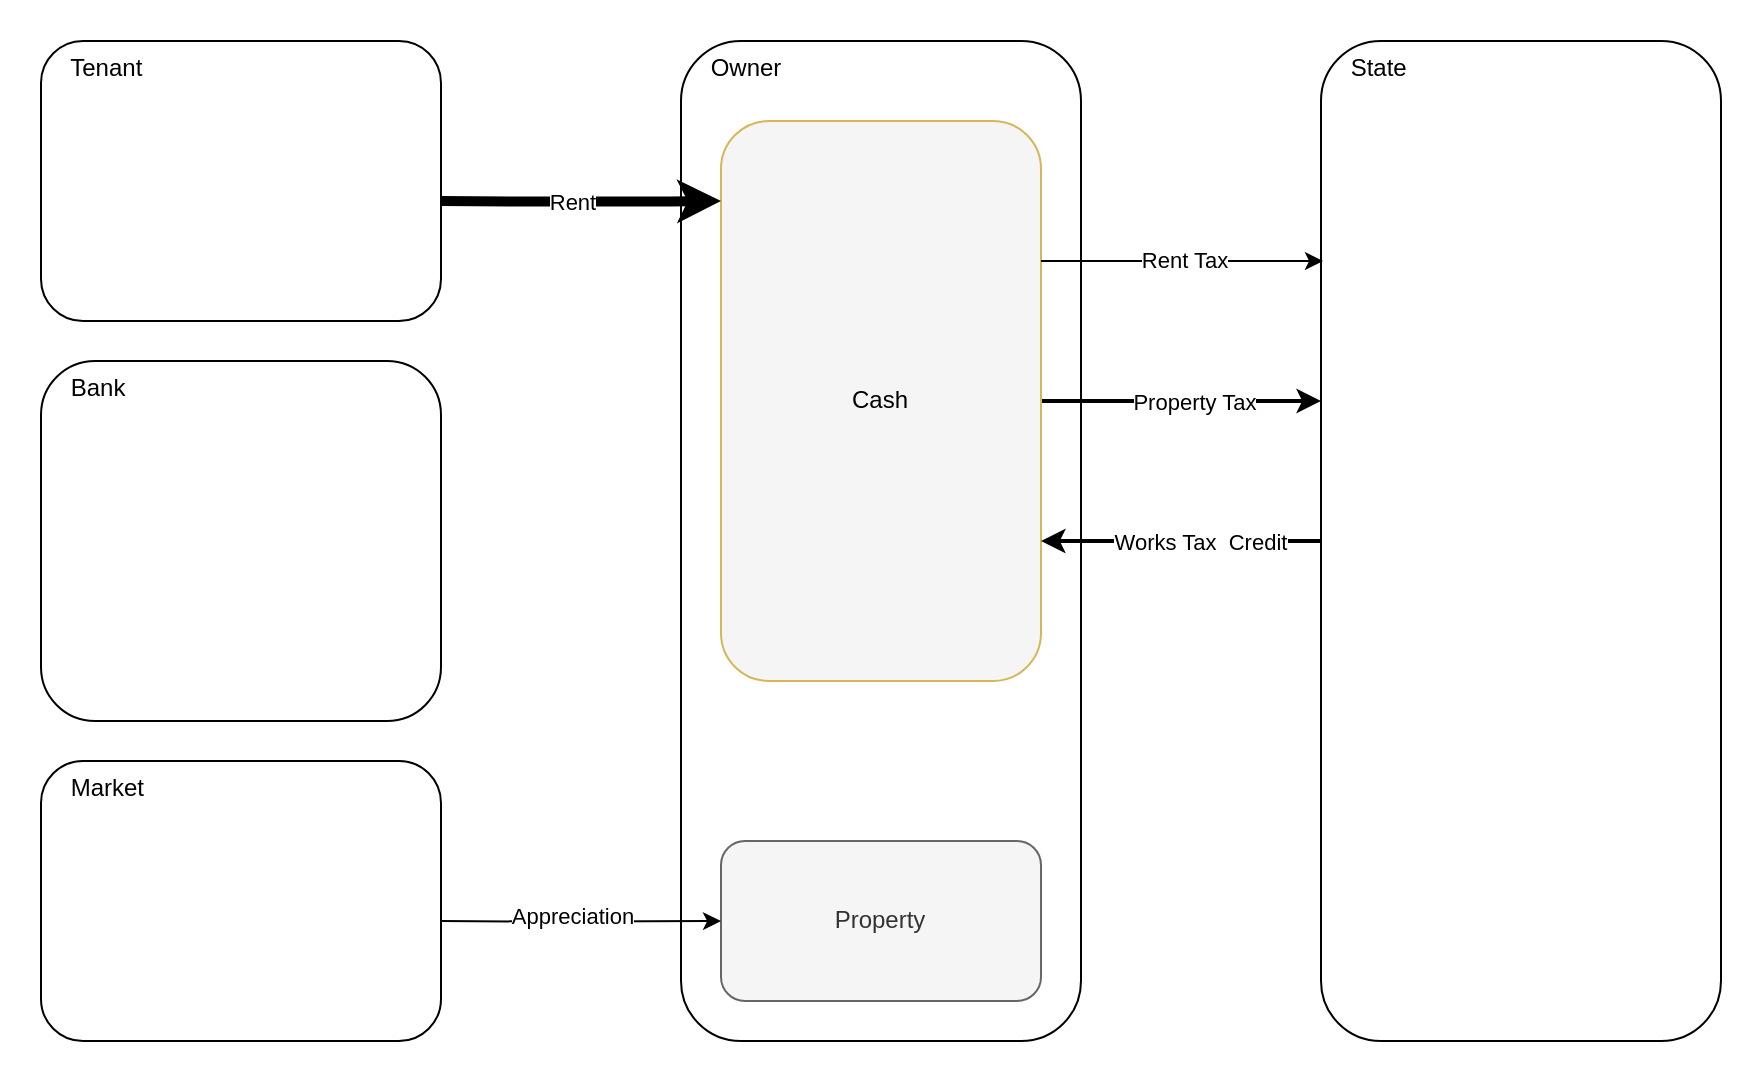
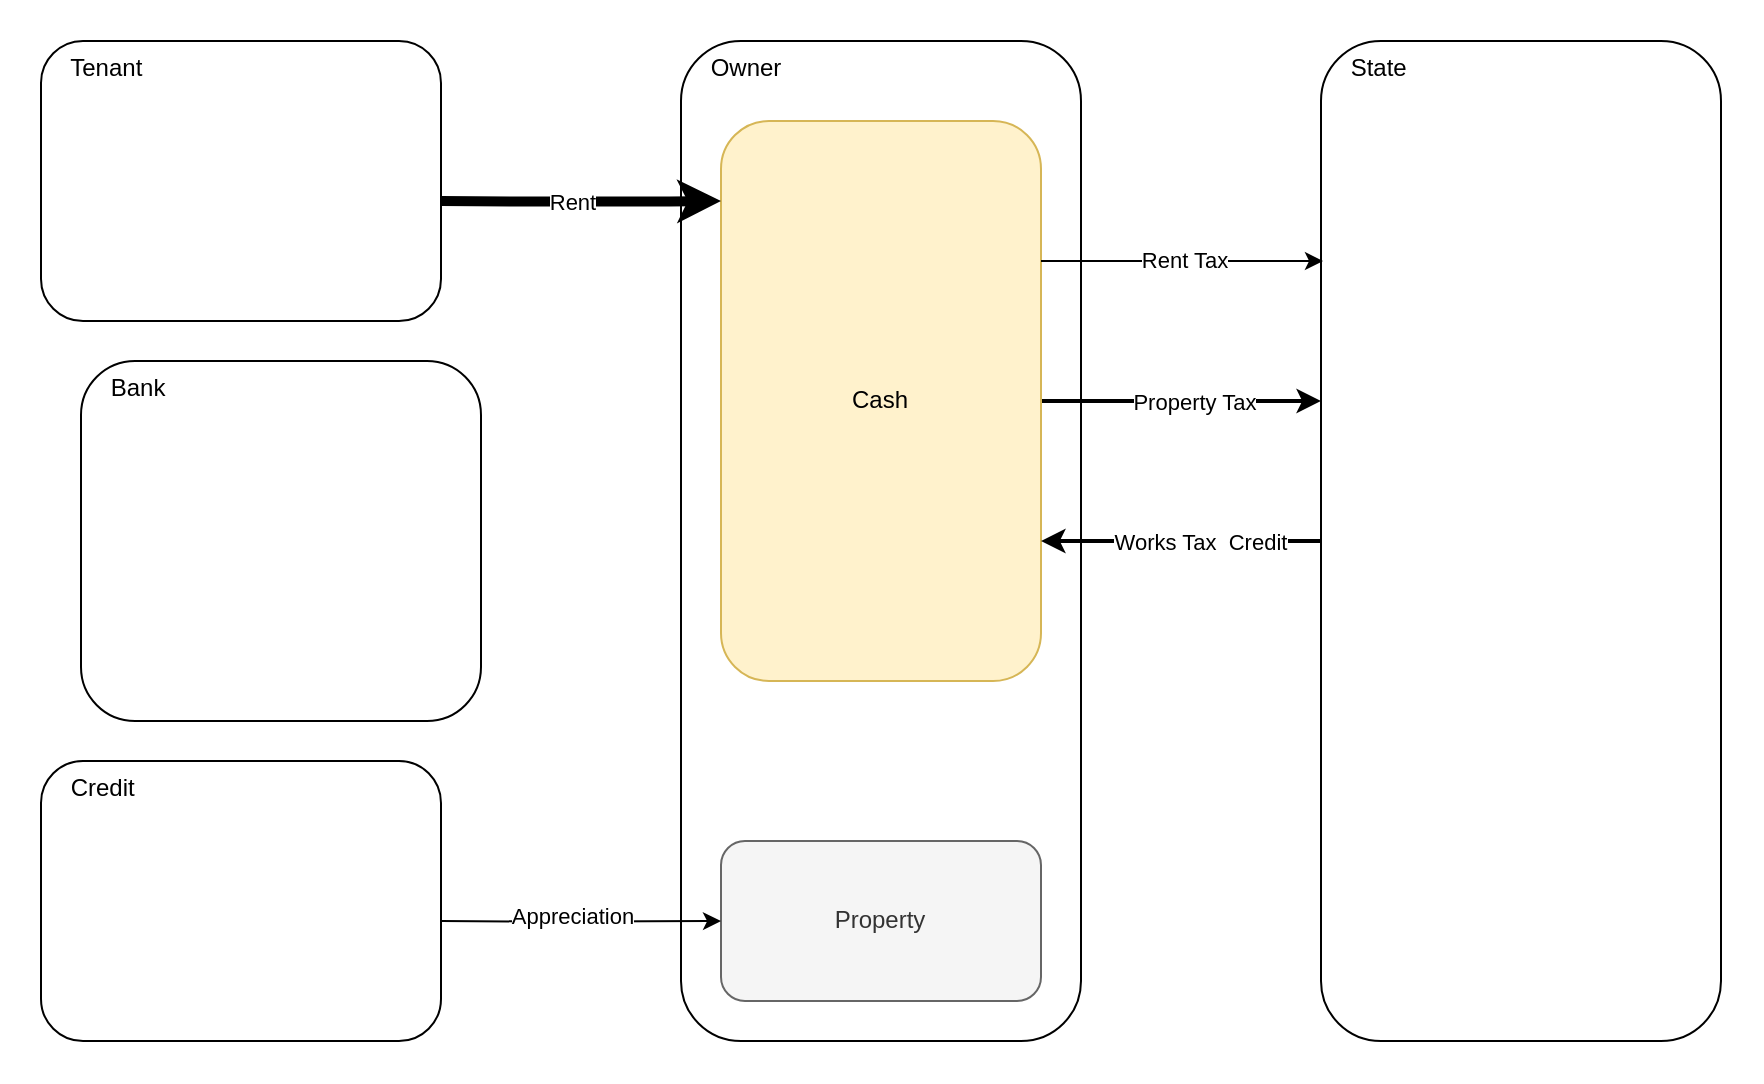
node "Cash": fillcolor #f5f5f5 -> #fff2cc
node "Bank": moved (241, 541) -> (281, 541)
node "Market": label "Market" -> "Credit"
